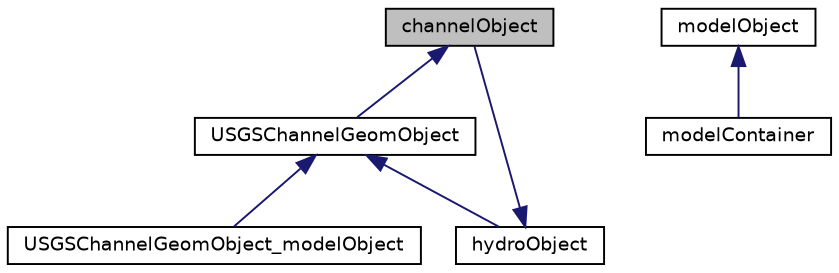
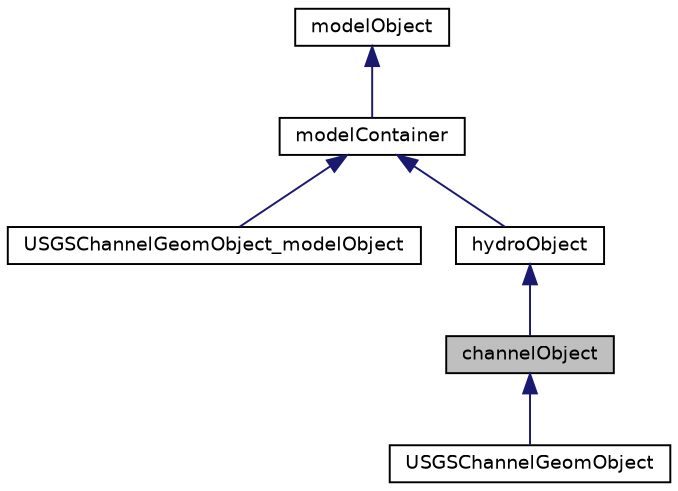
edge "hydroObject" -> "USGSChannelGeomObject": now "hydroObject" -> "modelContainer"
edge "USGSChannelGeomObject_modelObject" -> "USGSChannelGeomObject": now "USGSChannelGeomObject_modelObject" -> "modelContainer"
